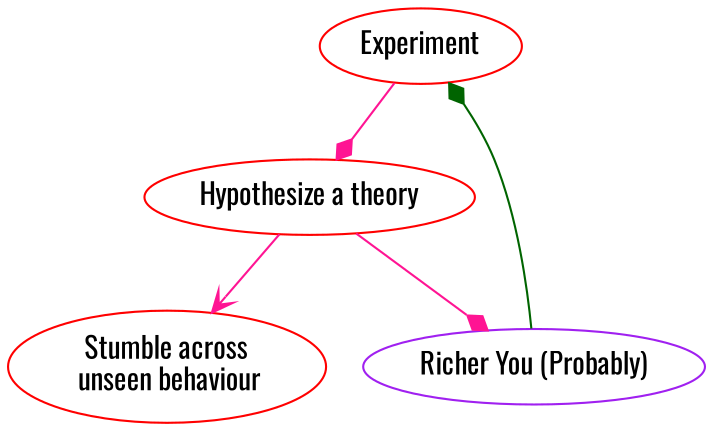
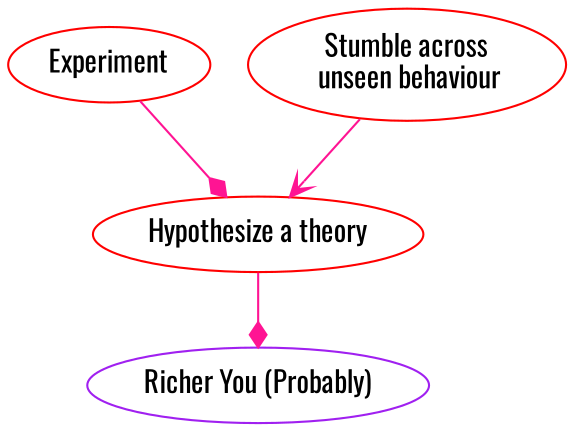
edge "Richer You (Probably)" -> "Experiment": removed
edge "Hypothesize a theory" -> "Stumble across unseen behaviour": reversed
